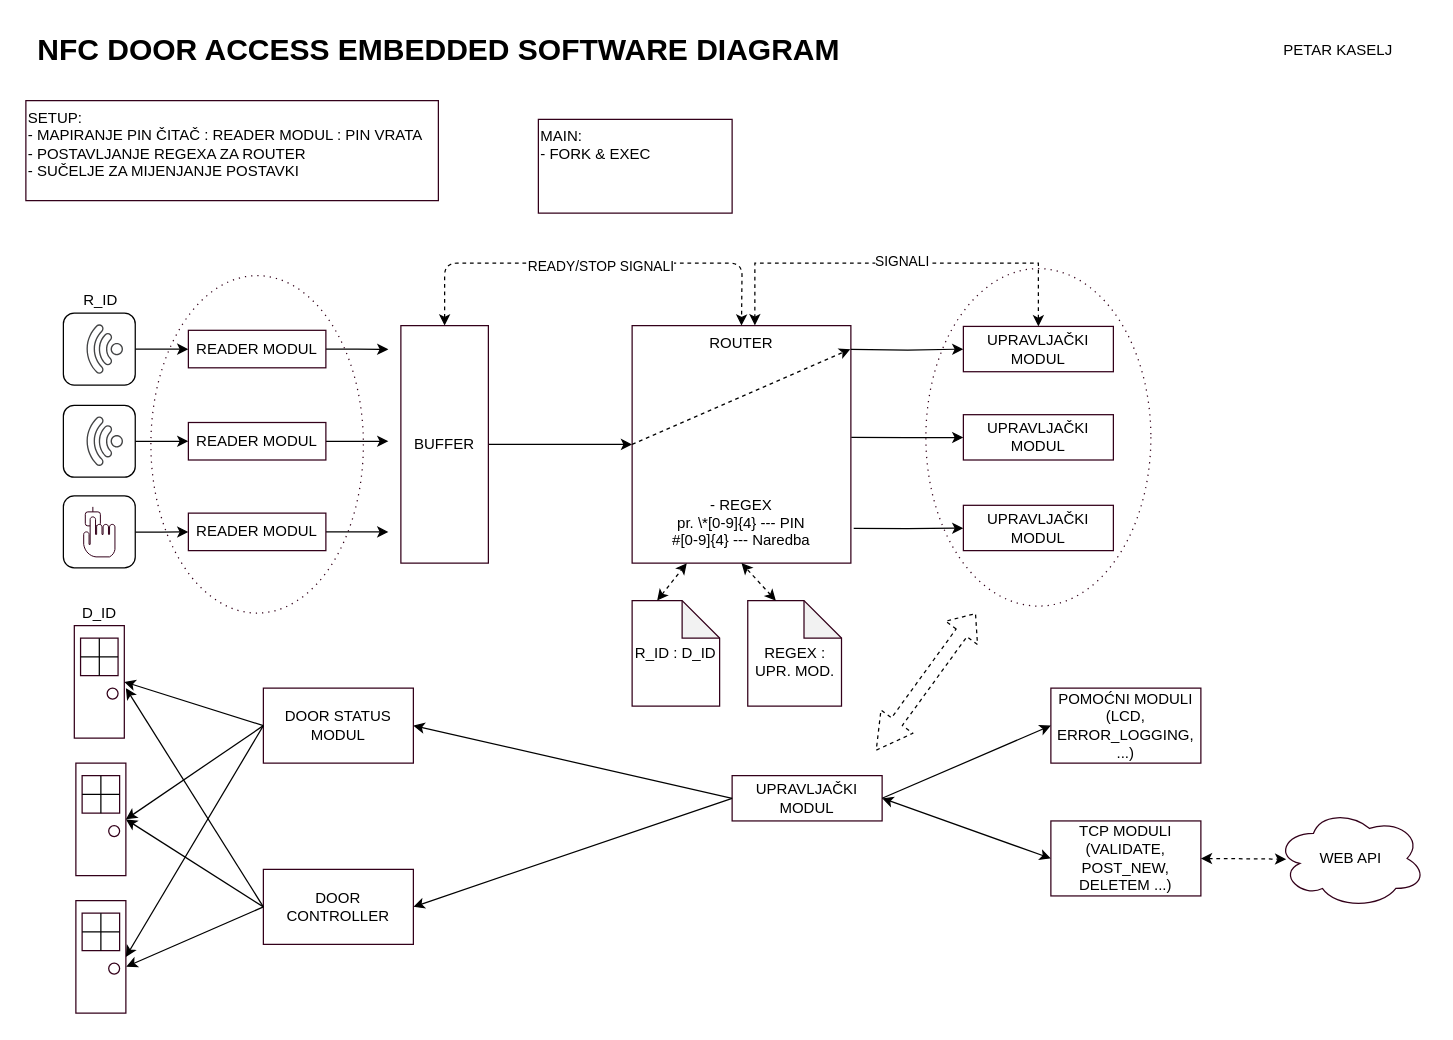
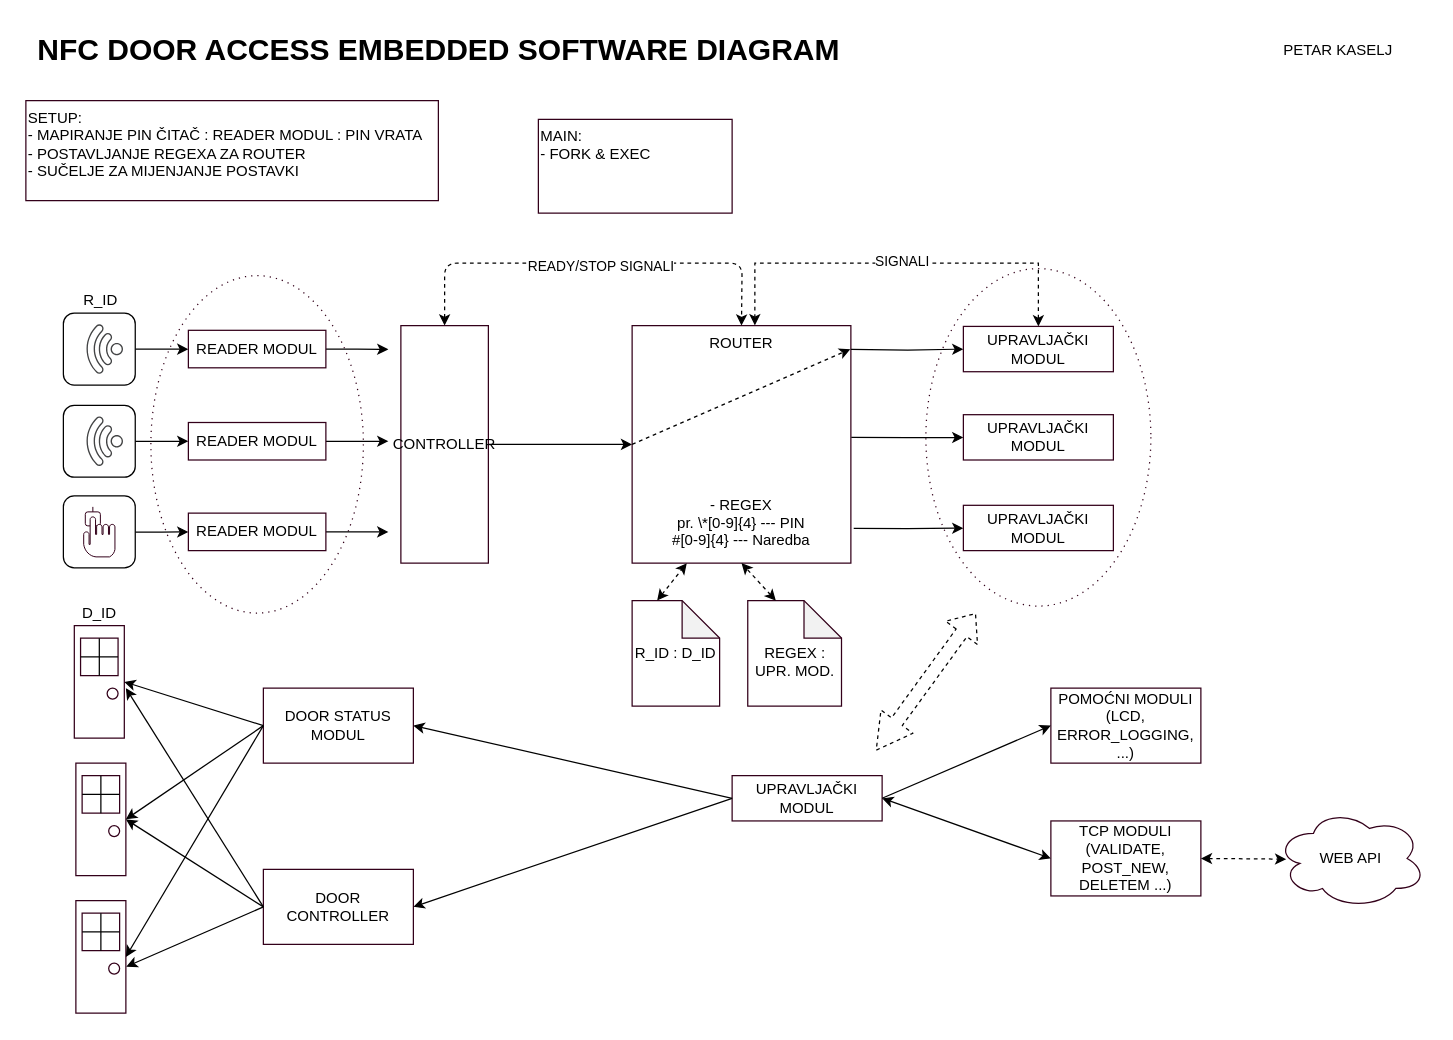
node "BUFFER": label "BUFFER" -> "CONTROLLER"
